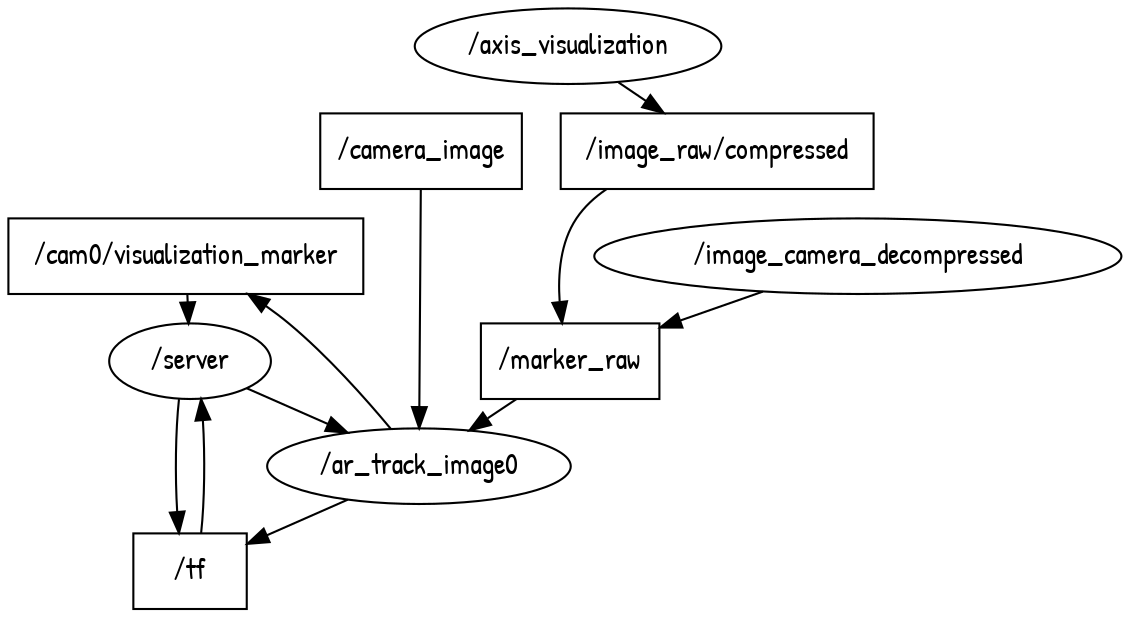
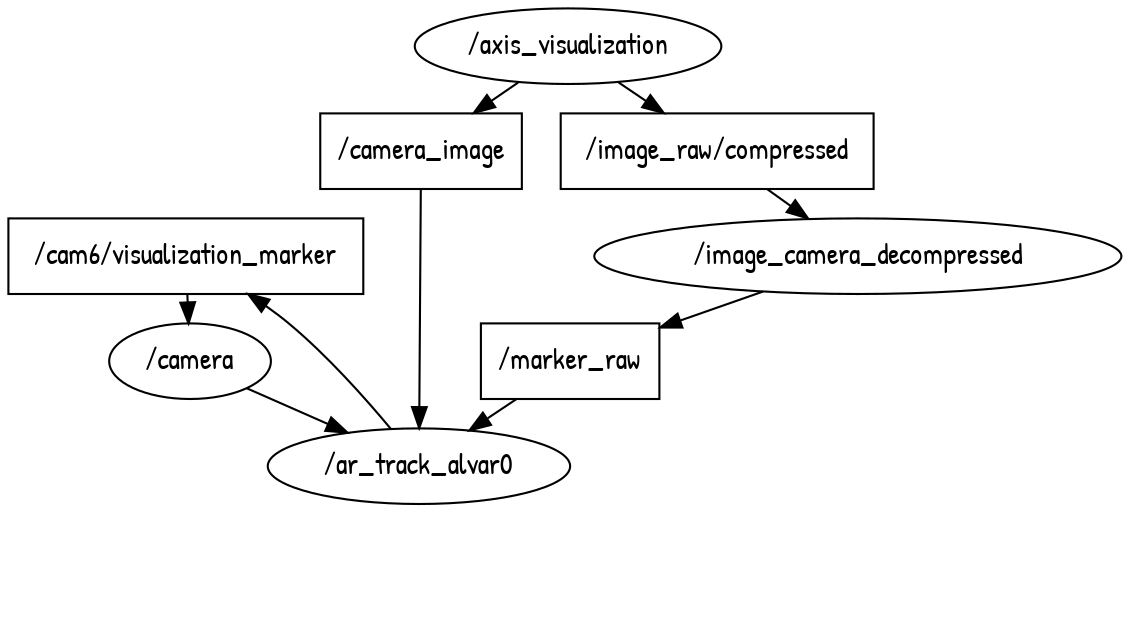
edge "/axis_visualization" -> "/camera_image": added
edge "/image_raw/compressed" -> "/marker_raw": now "/image_raw/compressed" -> "/image_camera_decompressed"
node "/cam0/visualization_marker": label "/cam0/visualization_marker" -> "/cam6/visualization_marker"
node "/server": label "/server" -> "/camera"
node "/ar_track_image0": label "/ar_track_image0" -> "/ar_track_alvar0"
node "/tf": removed
